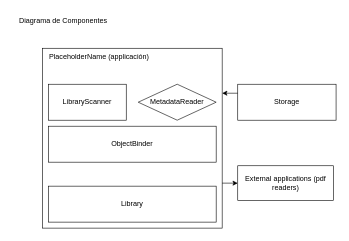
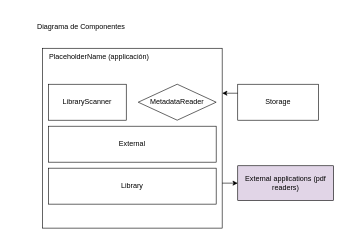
node "Diagrama de Componentes": moved (63, 21) -> (81, 27)
node "Storage": size 98x36 -> 81x36
node "ObjectBinder": label "ObjectBinder" -> "External"
node "External applications (pdf readers)": fillcolor #ffffff -> #e1d5e7
node "Library": moved (132, 204) -> (132, 186)
